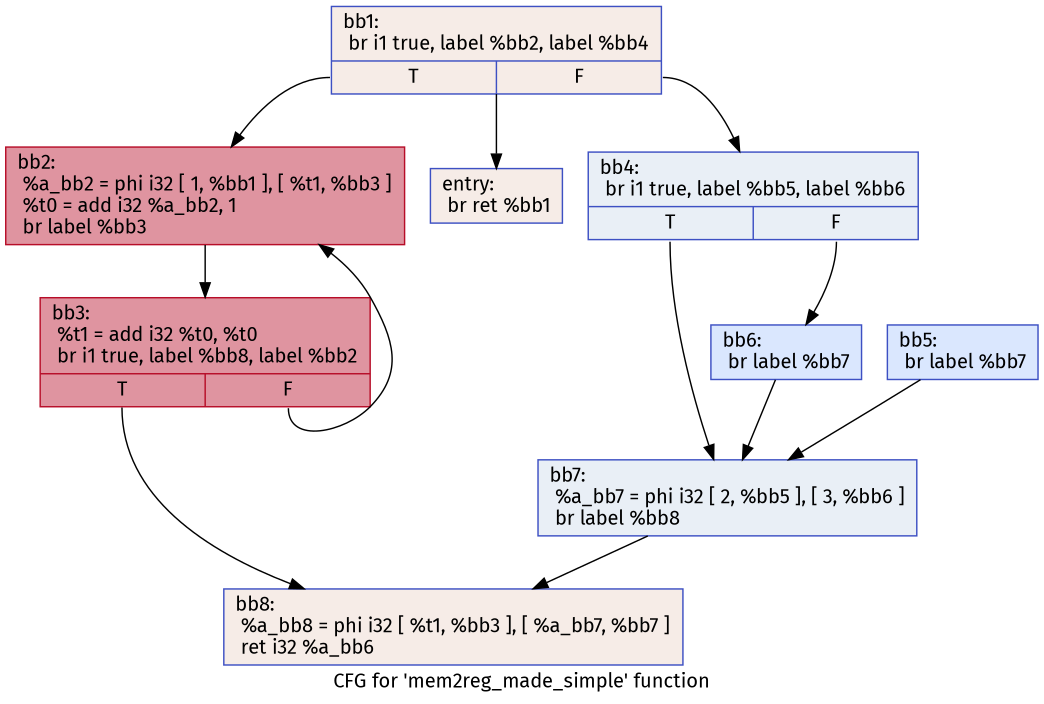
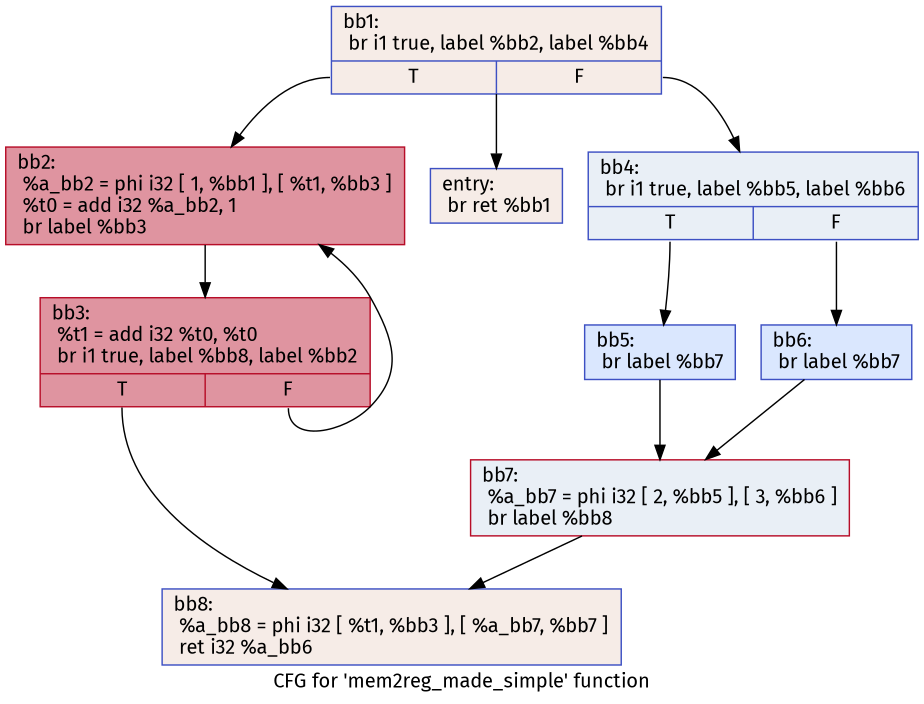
edge "bb4:" -> "bb7:": now "bb4:" -> "bb5:"
node "bb7:": color #3d50c3ff -> #b70d28ff
